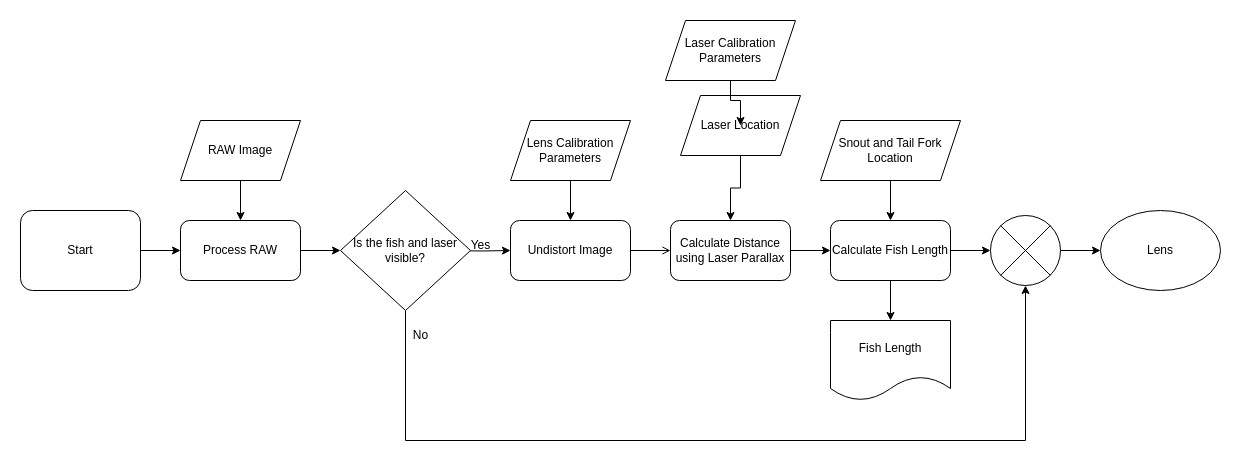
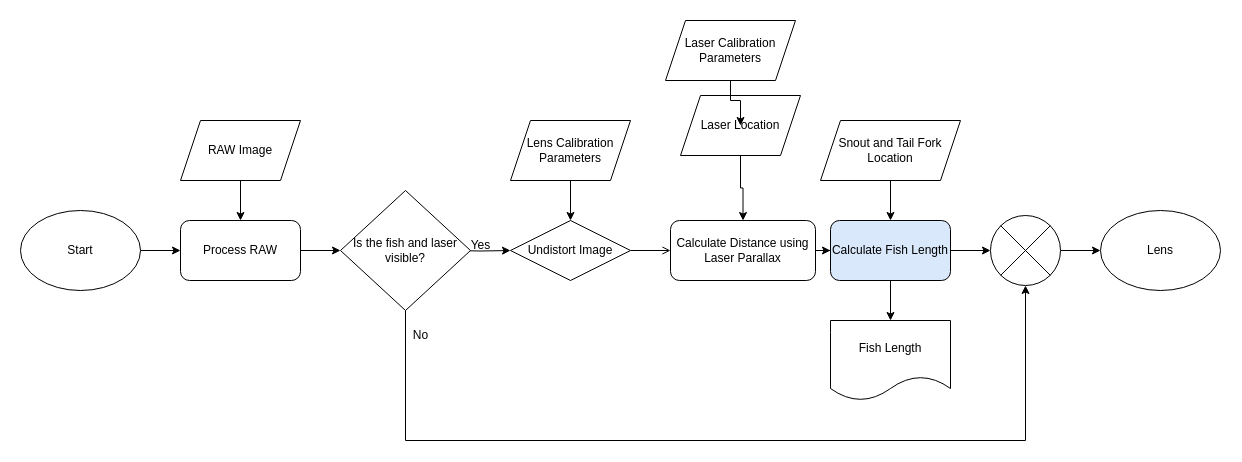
node "Start": shape rounded rectangle -> ellipse
node "Undistort Image": shape rounded rectangle -> diamond
node "Calculate Distance using Laser Parallax": size 120x60 -> 145x60
node "Calculate Fish Length": fillcolor #ffffff -> #dae8fc
